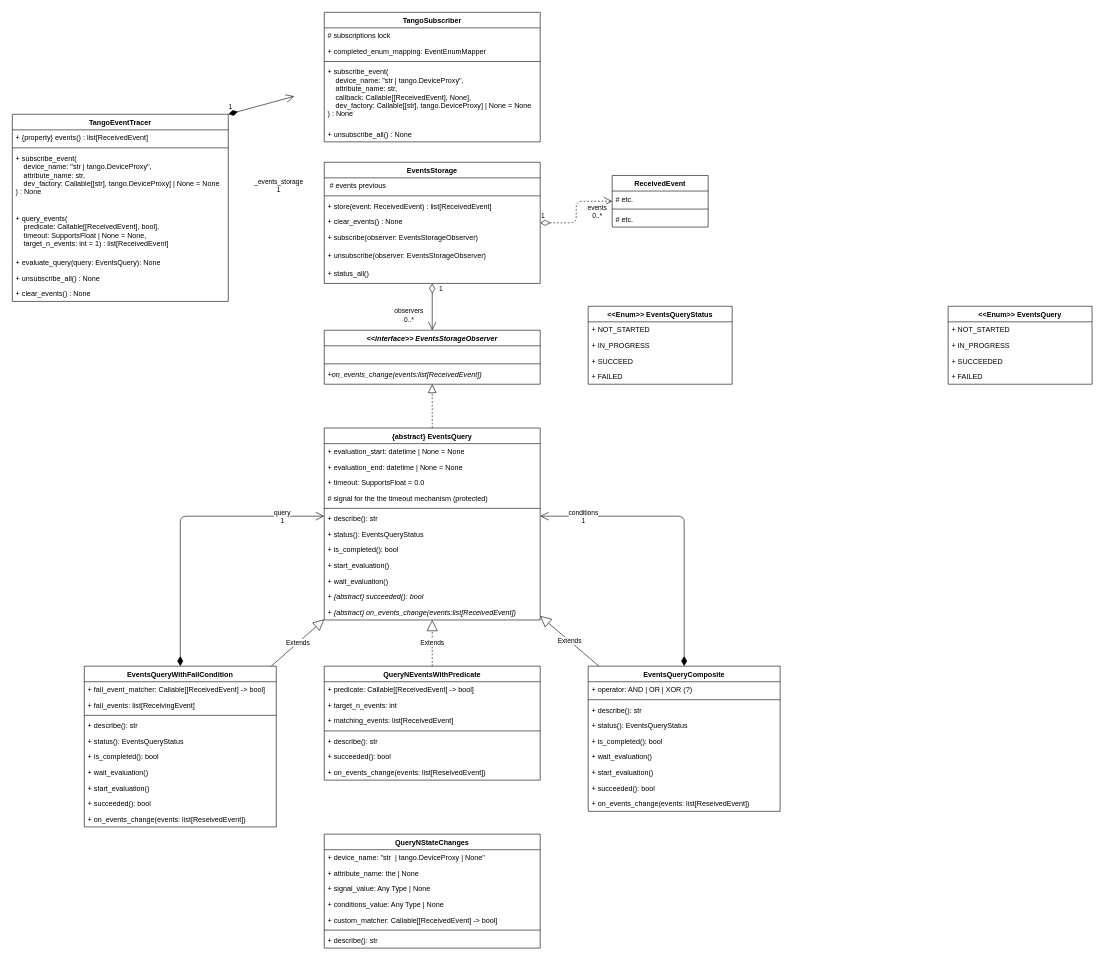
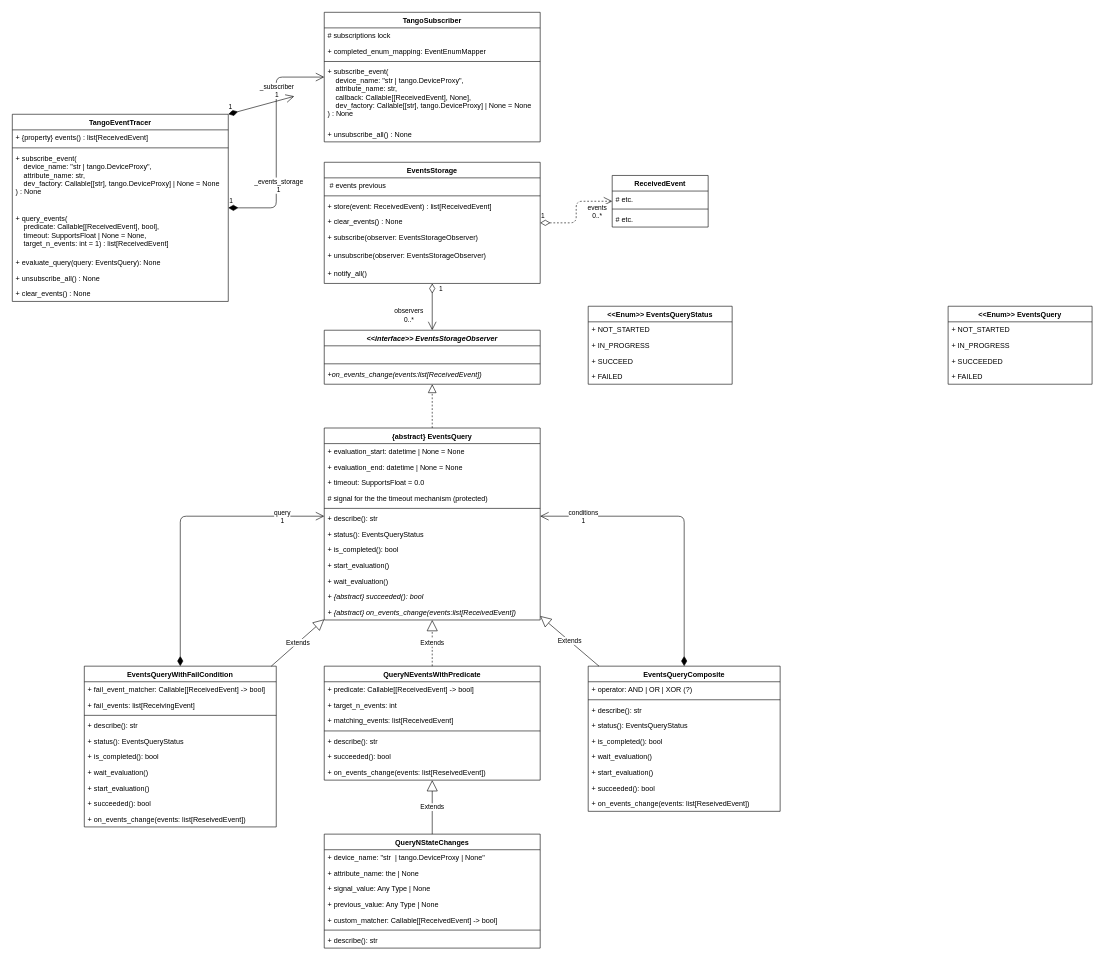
edge "TangoSubscriber" -- "TangoEventTracer": added, labels "_subscriber 1", "1"
node "+ status_all()": label "+ status_all()" -> "+ notify_all()"
edge "QueryNStateChanges" -> "QueryNEventsWithPredicate": added, label "Extends"
node "+ conditions_value: Any Type | None": label "+ conditions_value: Any Type | None" -> "+ previous_value: Any Type | None"
